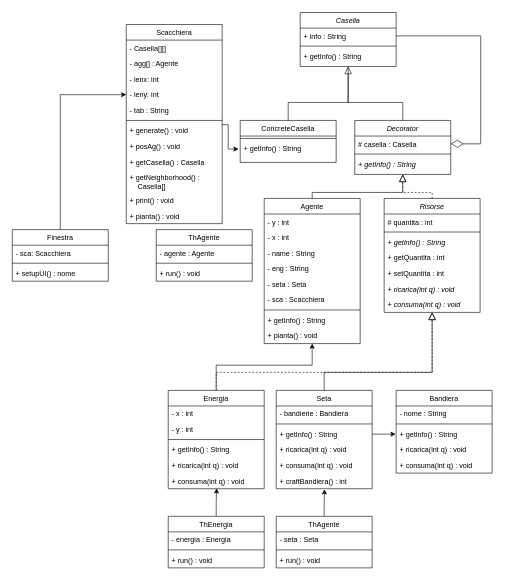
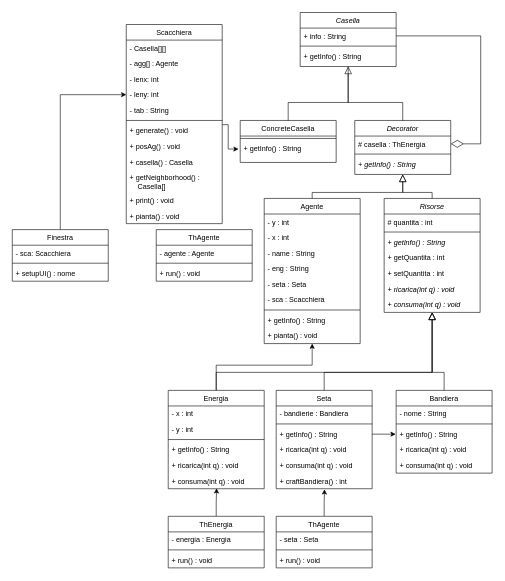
node "# casella : Casella": label "# casella : Casella" -> "# casella : ThEnergia"
node "+ getCasella() : Casella": label "+ getCasella() : Casella" -> "+ casella() : Casella"
edge "Risorse" -> "Decorator": style dashed -> solid
edge "Energia" -> "Risorse": style dashed -> solid
edge "Bandiera" -> "Risorse": added
